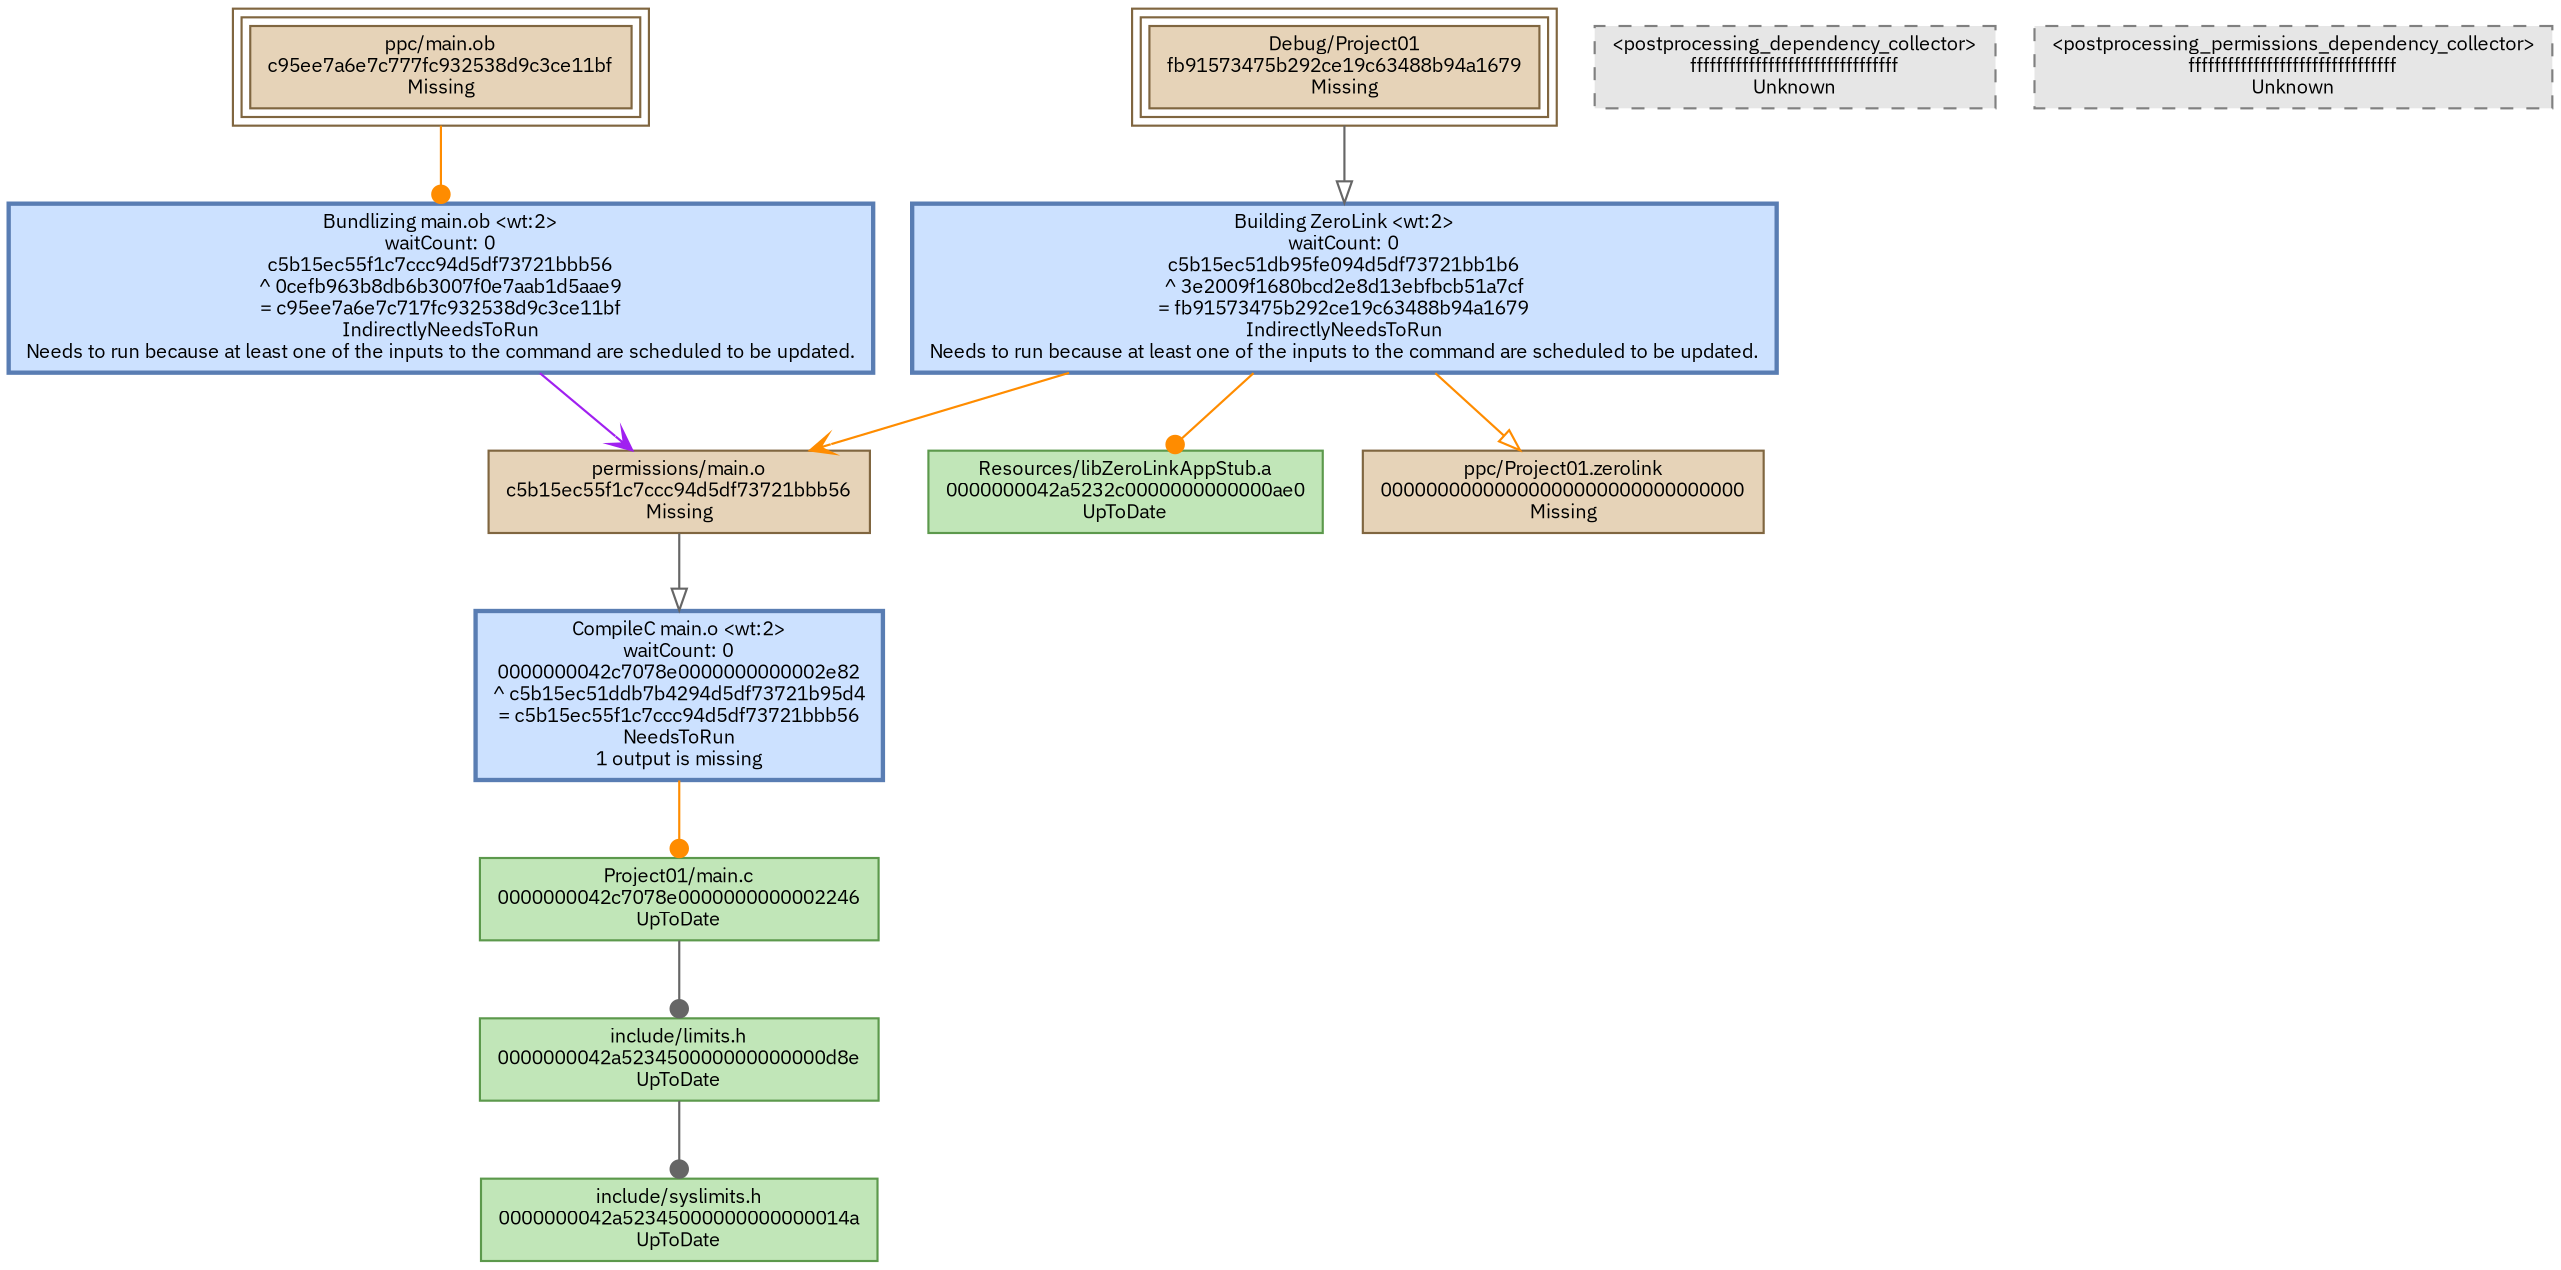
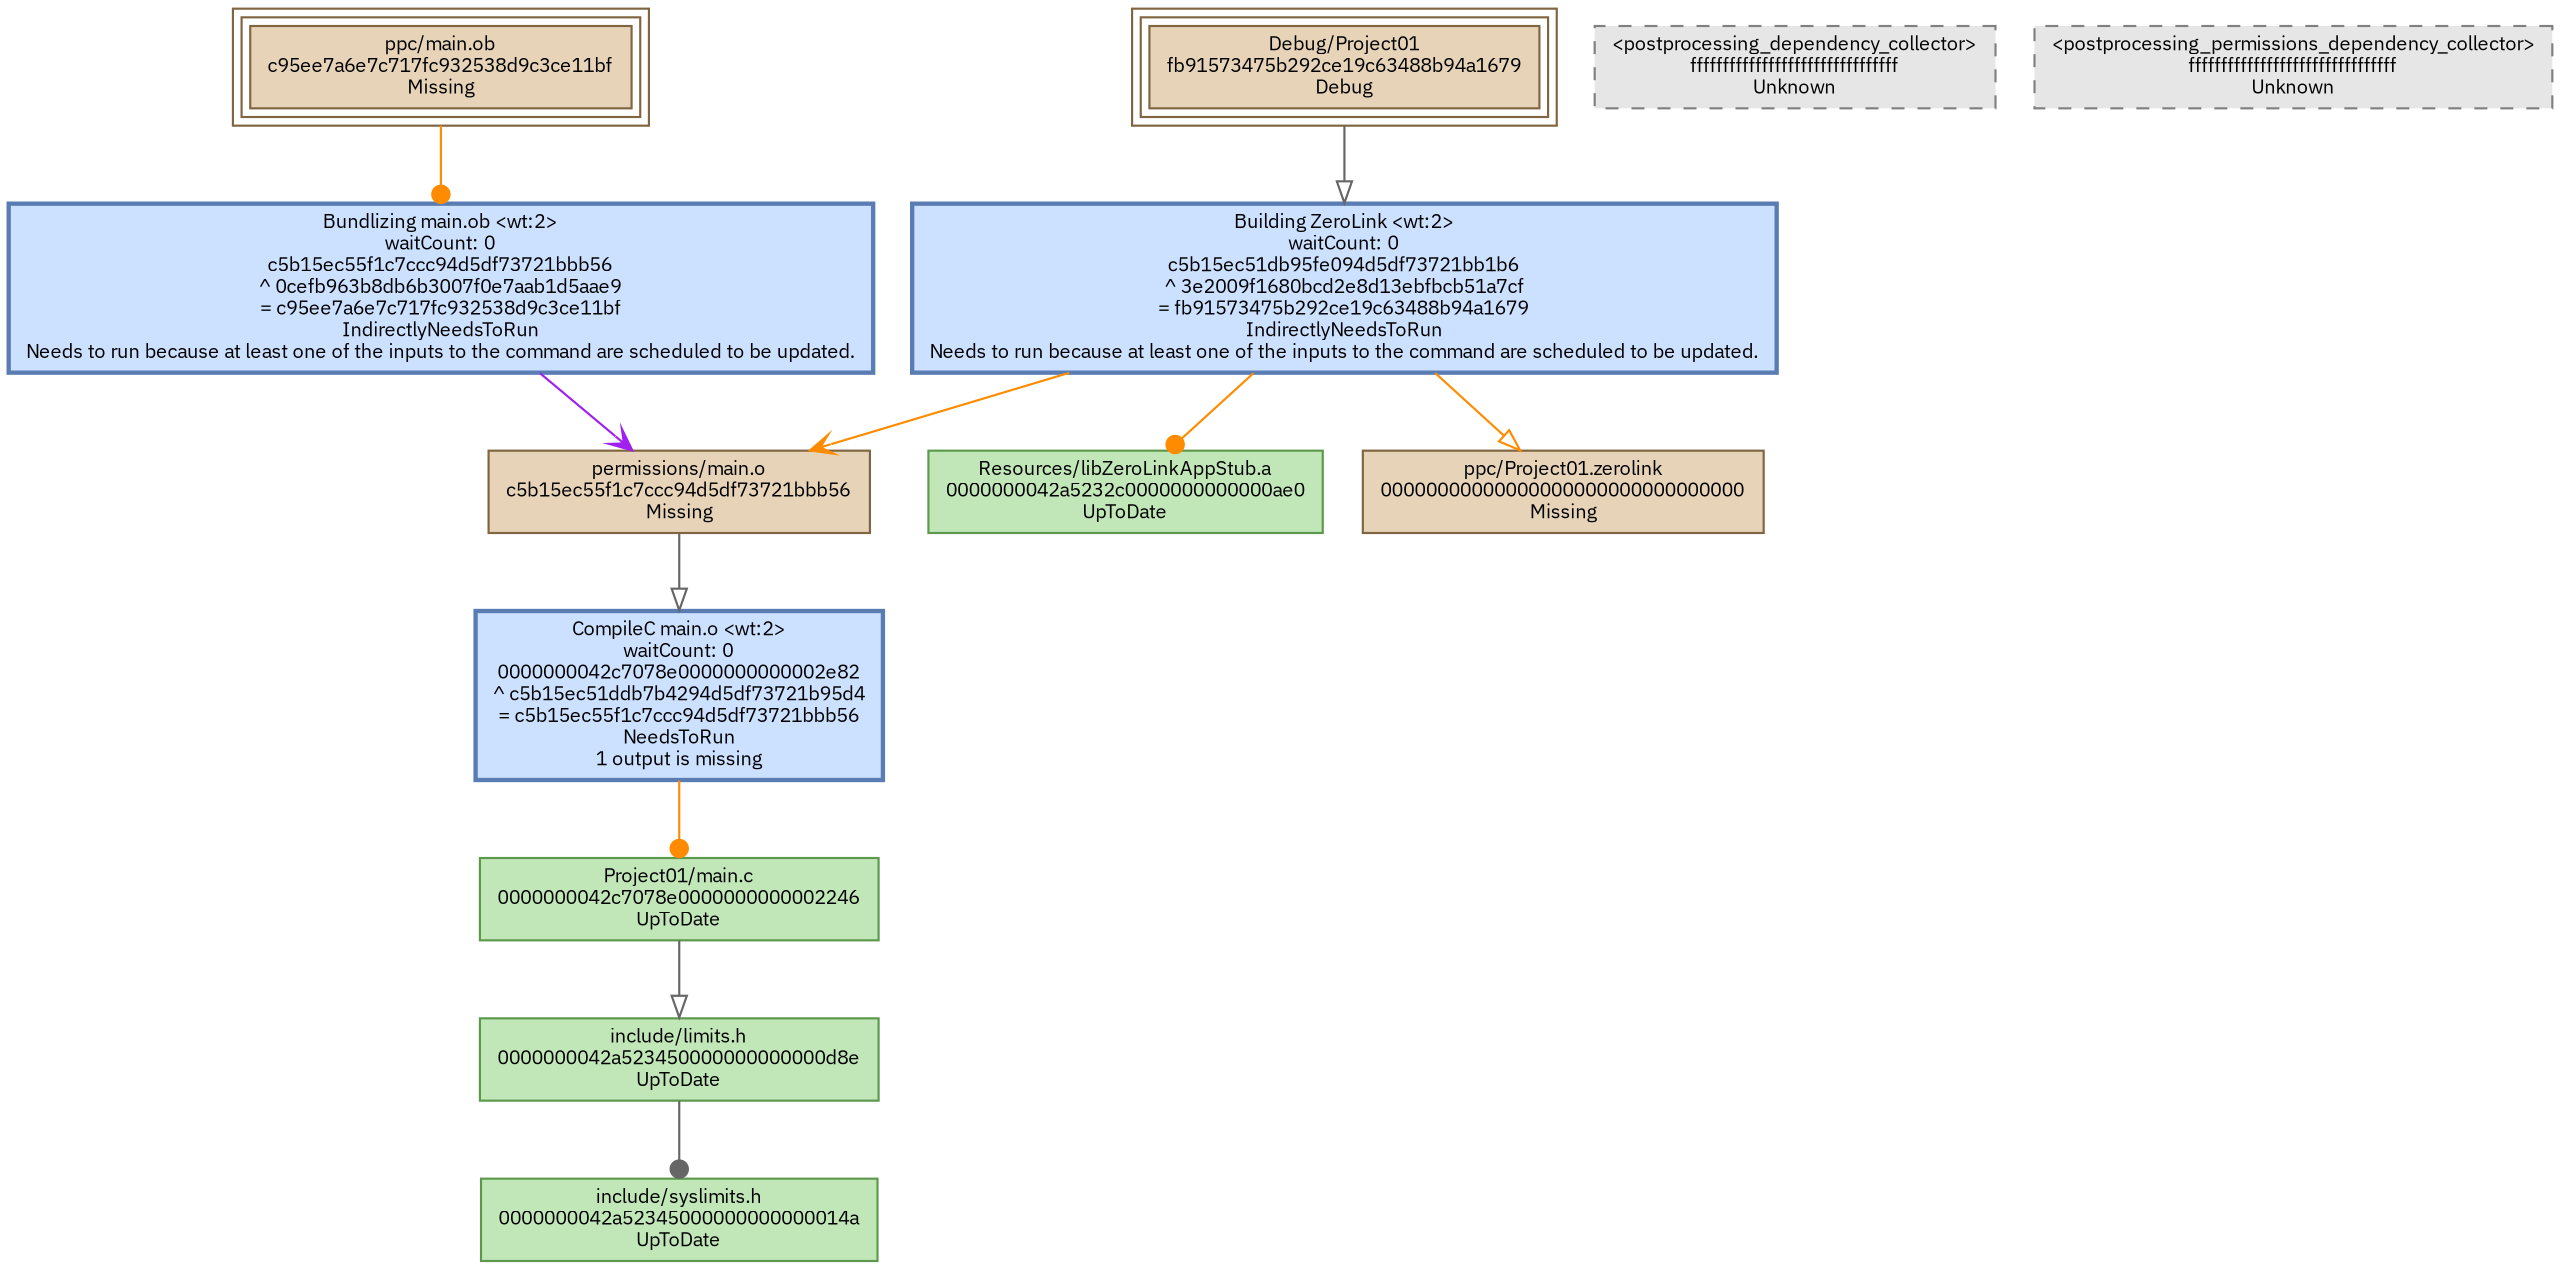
node "ppc/main.ob c95ee7a6e7c777fc932538d9c3ce11bf Missing": label "ppc/main.ob c95ee7a6e7c777fc932538d9c3ce11bf Missing" -> "ppc/main.ob c95ee7a6e7c717fc932538d9c3ce11bf Missing"
node "Debug/Project01 fb91573475b292ce19c63488b94a1679 Missing": label "Debug/Project01 fb91573475b292ce19c63488b94a1679 Missing" -> "Debug/Project01 fb91573475b292ce19c63488b94a1679 Debug"
edge "Project01/main.c 0000000042c7078e0000000000002246 UpToDate" -> "include/limits.h 0000000042a523450000000000000d8e UpToDate": arrowhead dot -> onormal
